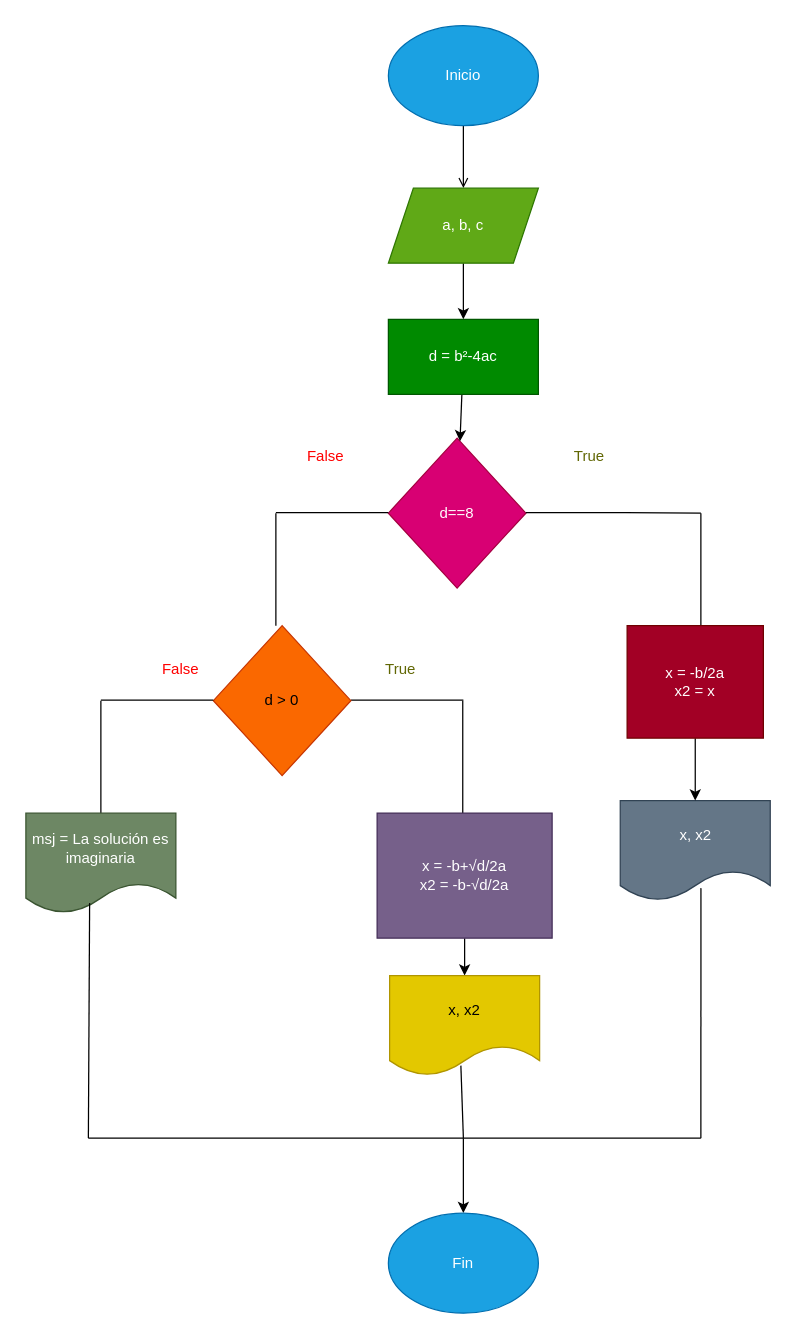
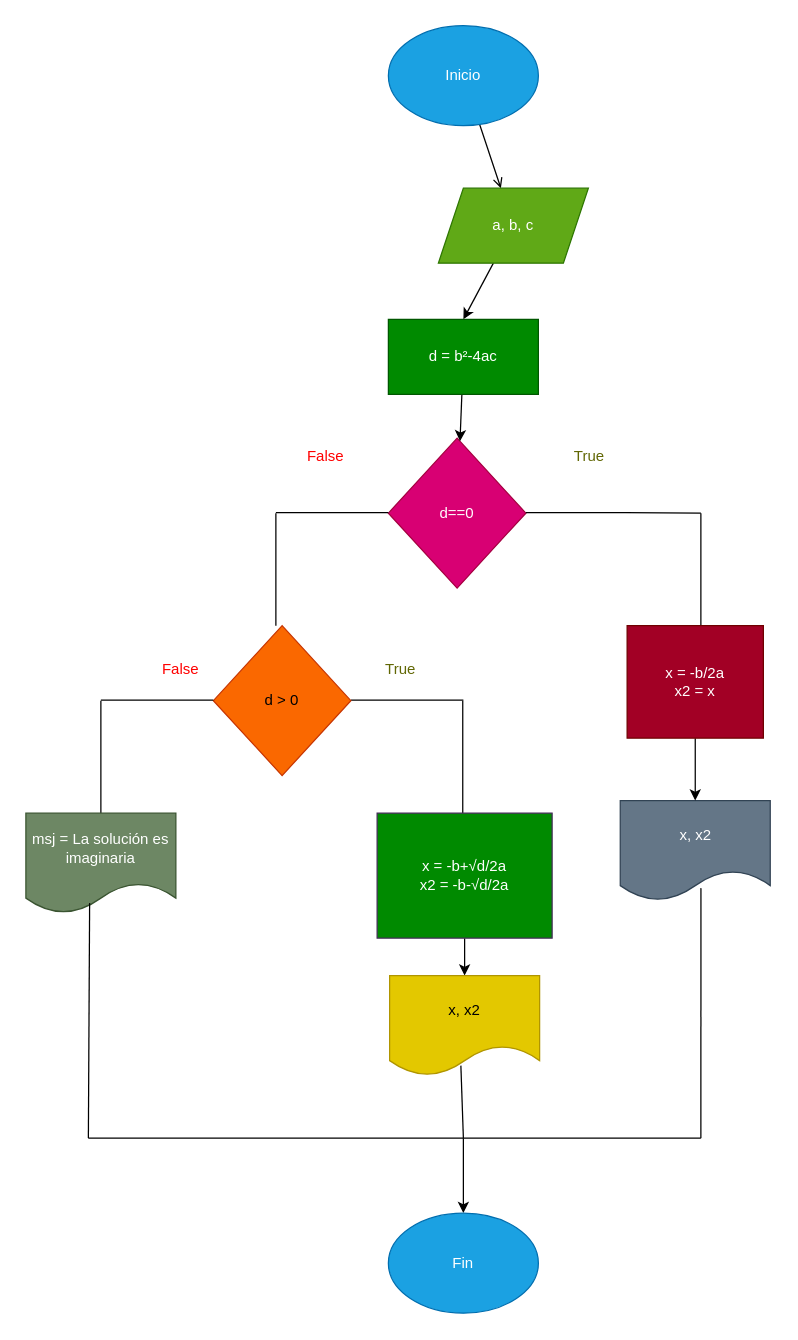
node "a, b, c": moved (463, 226) -> (513, 226)
node "d==8": label "d==8" -> "d==0"
node "x = -b+√d/2a x2 = -b-√d/2a": fillcolor #76608a -> #008a00
